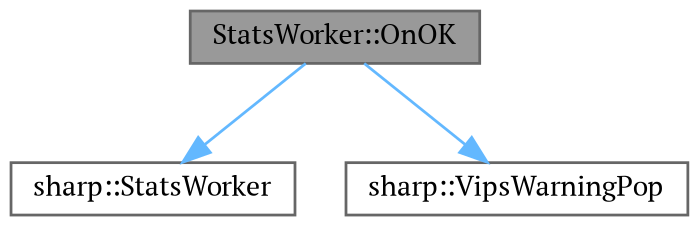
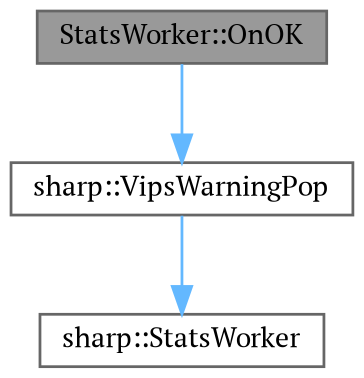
edge "StatsWorker::OnOK" -> "sharp::StatsWorker": now "sharp::VipsWarningPop" -> "sharp::StatsWorker"
